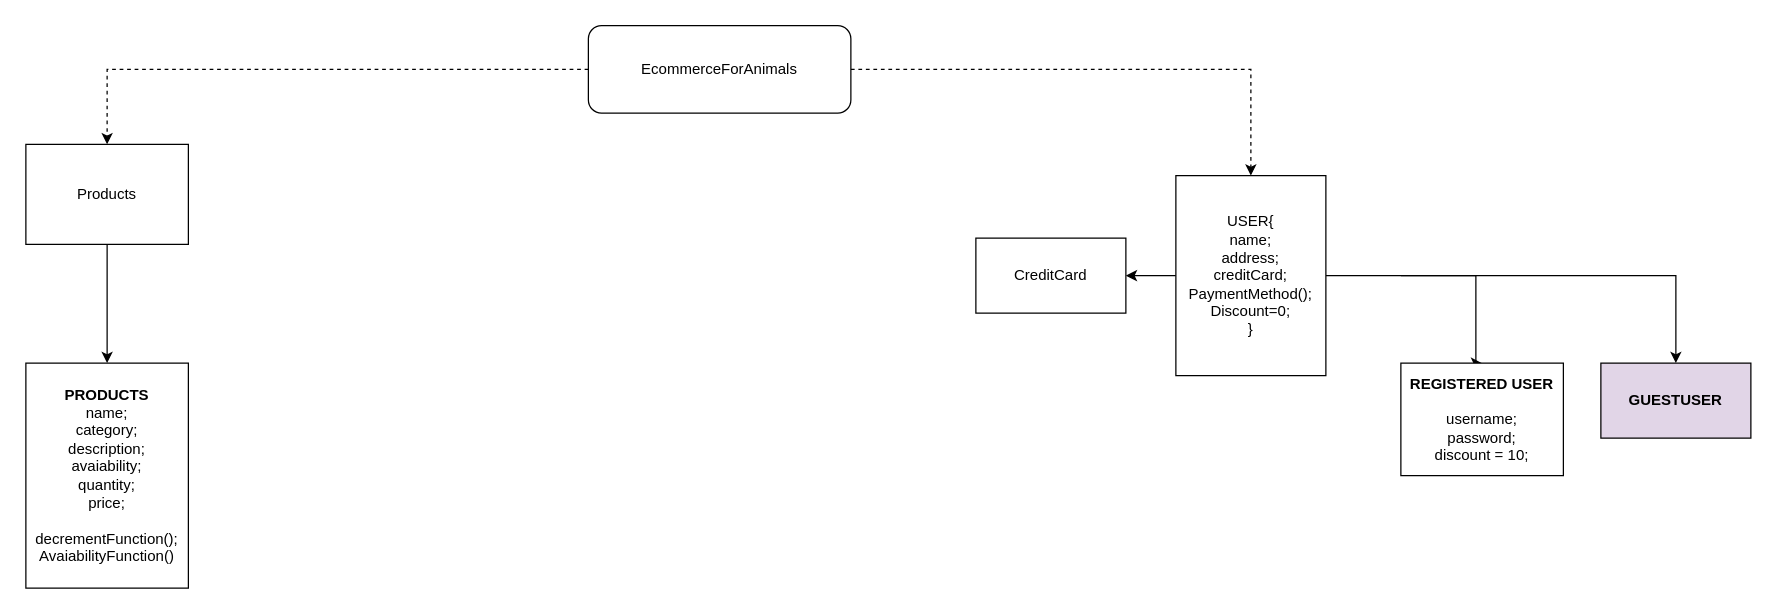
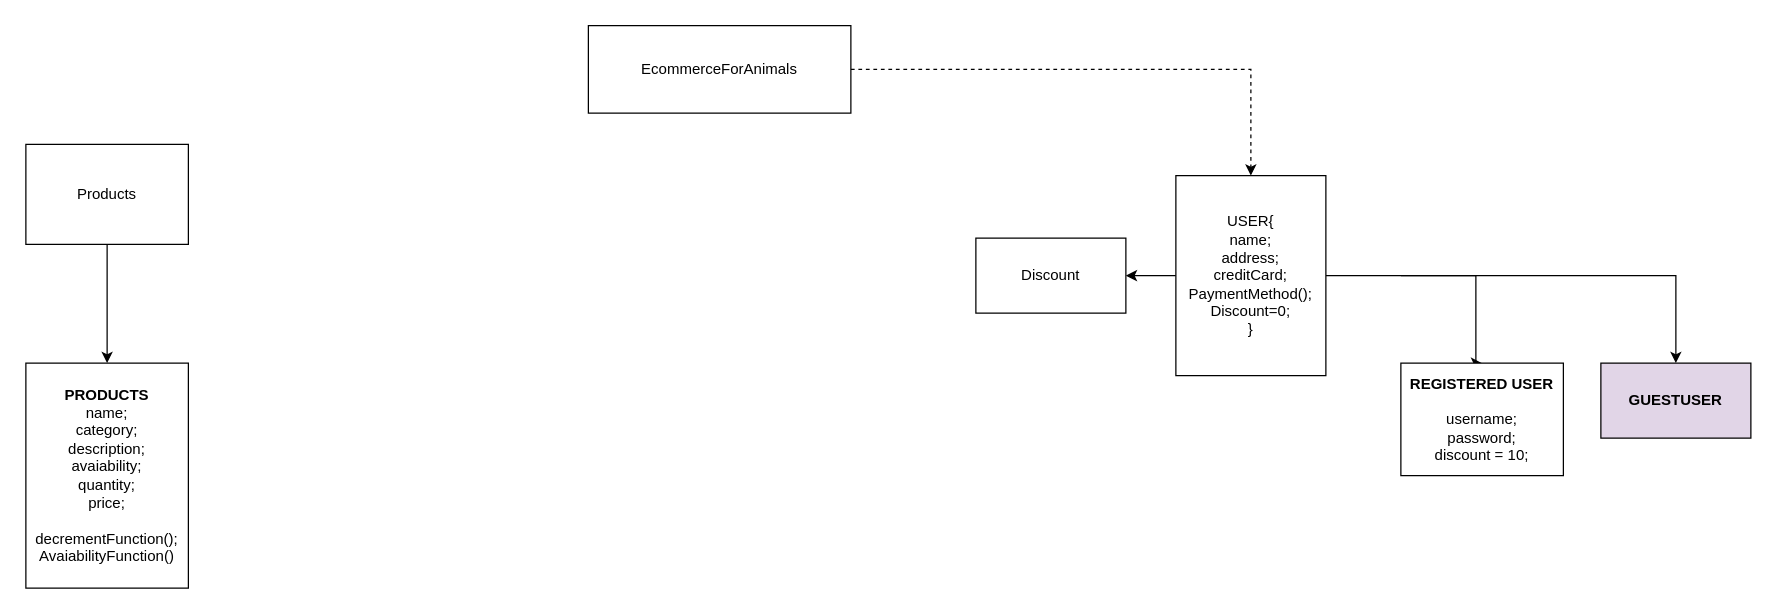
edge "EcommerceForAnimals" -> "Products": removed
node "EcommerceForAnimals": shape rounded rectangle -> rectangle
node "CreditCard": label "CreditCard" -> "Discount"
